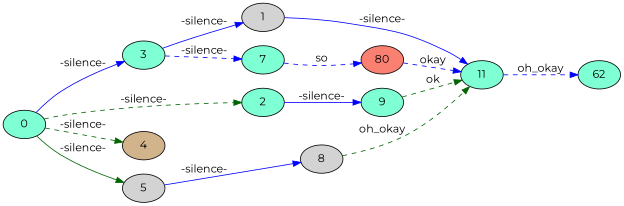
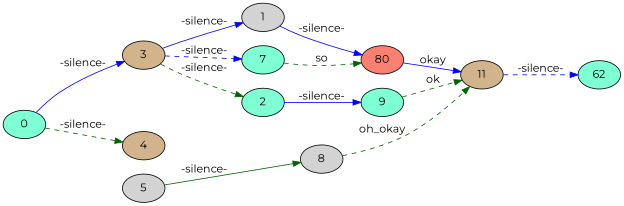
edge "1" -> "11": now "1" -> "80"
node "3": fillcolor aquamarine -> tan
edge "7" -> "80": color blue -> darkgreen
edge "80" -> "11": style dashed -> solid
edge "11" -> "62": label "oh_okay" -> "-silence-"
node "11": fillcolor aquamarine -> tan
edge "0" -> "2": now "3" -> "2"
edge "0" -> "5": removed, label "-silence-"
edge "5" -> "8": color blue -> darkgreen
